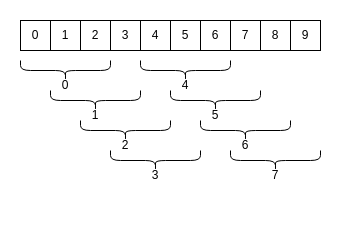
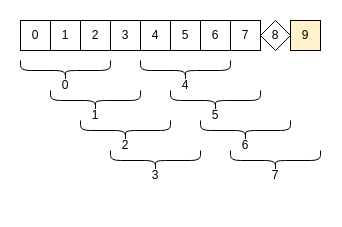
node "8": shape rectangle -> diamond
node "9": fillcolor #ffffff -> #fff2cc
